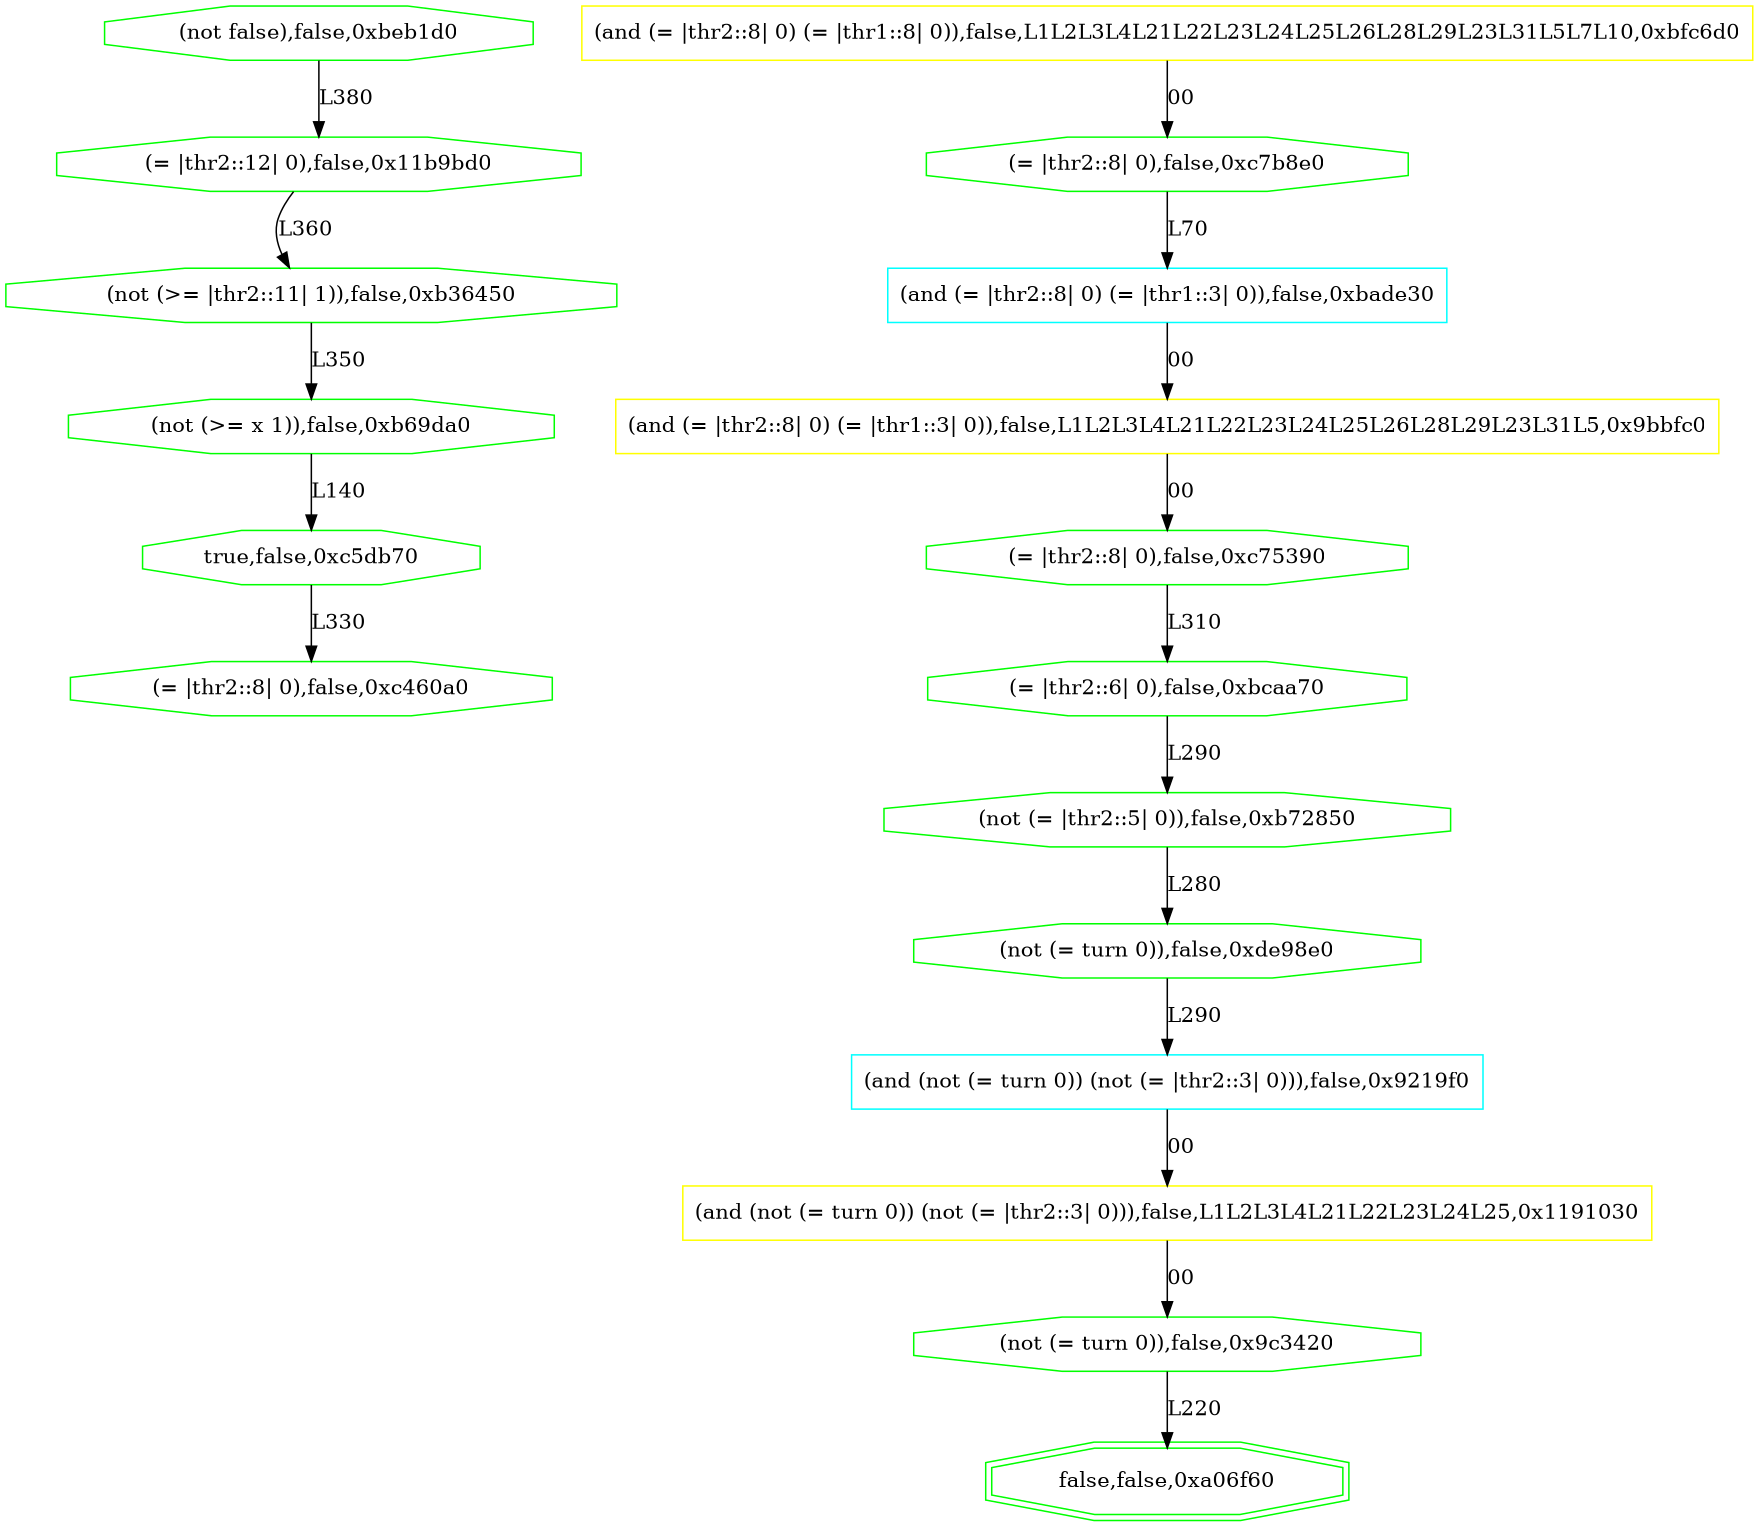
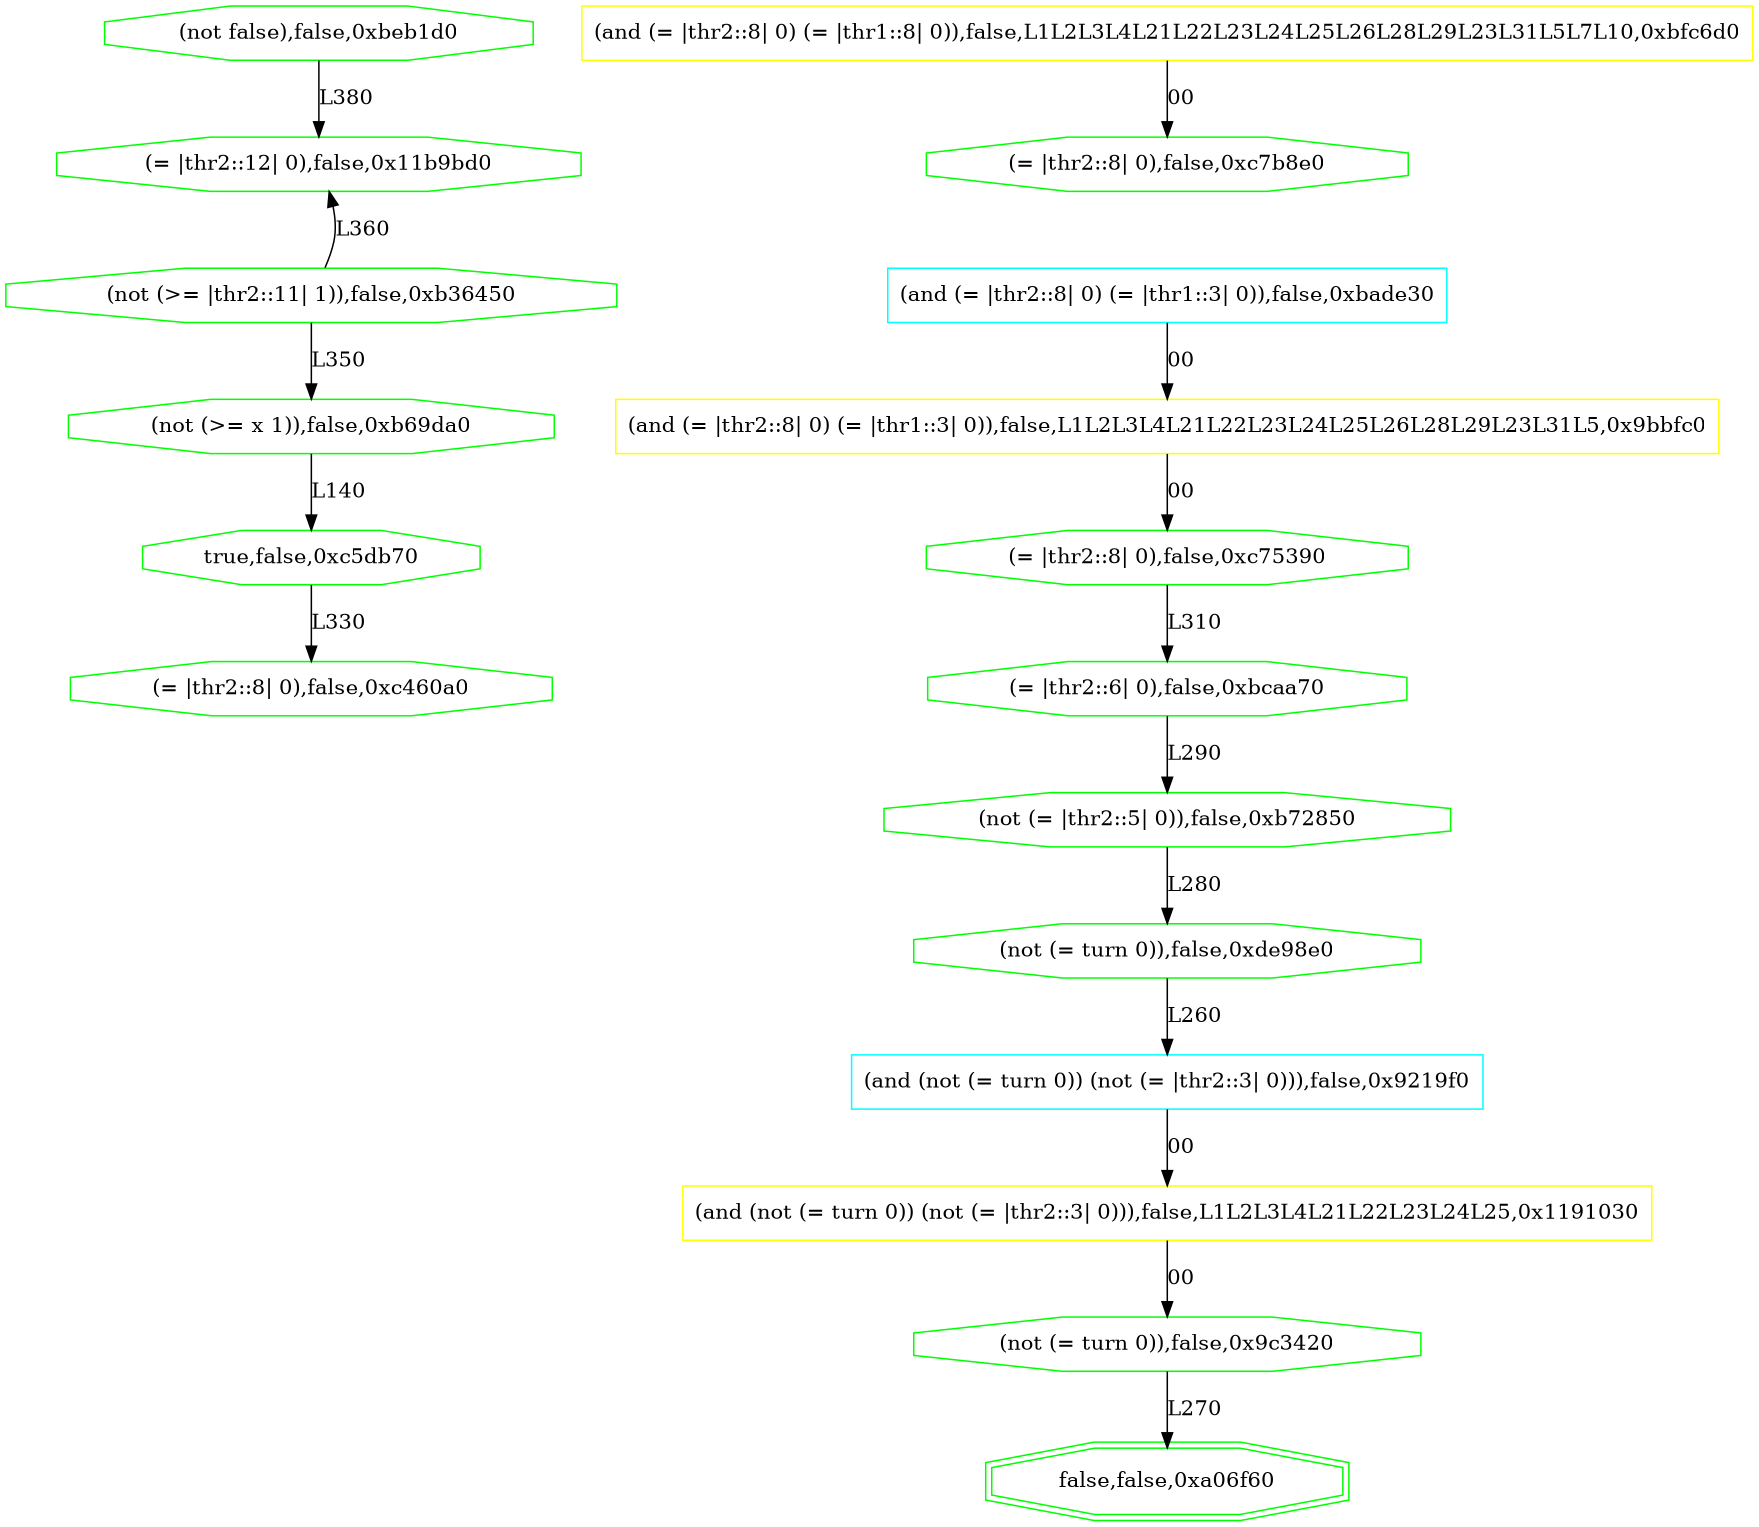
edge "(= |thr2::12| 0),false,0x11b9bd0" -> "(not (>= |thr2::11| 1)),false,0xb36450": reversed
edge "(= |thr2::8| 0),false,0xc7b8e0" -> "(and (= |thr2::8| 0) (= |thr1::3| 0)),false,0xbade30": removed, label "L70"
edge "(not (= turn 0)),false,0xde98e0" -> "(and (not (= turn 0)) (not (= |thr2::3| 0))),false,0x9219f0": label "L290" -> "L260"
edge "(not (= turn 0)),false,0x9c3420" -> "false,false,0xa06f60": label "L220" -> "L270"
